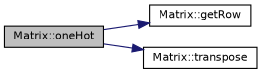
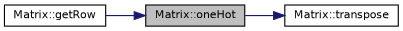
edge "Matrix::oneHot" -> "Matrix::getRow": reversed
